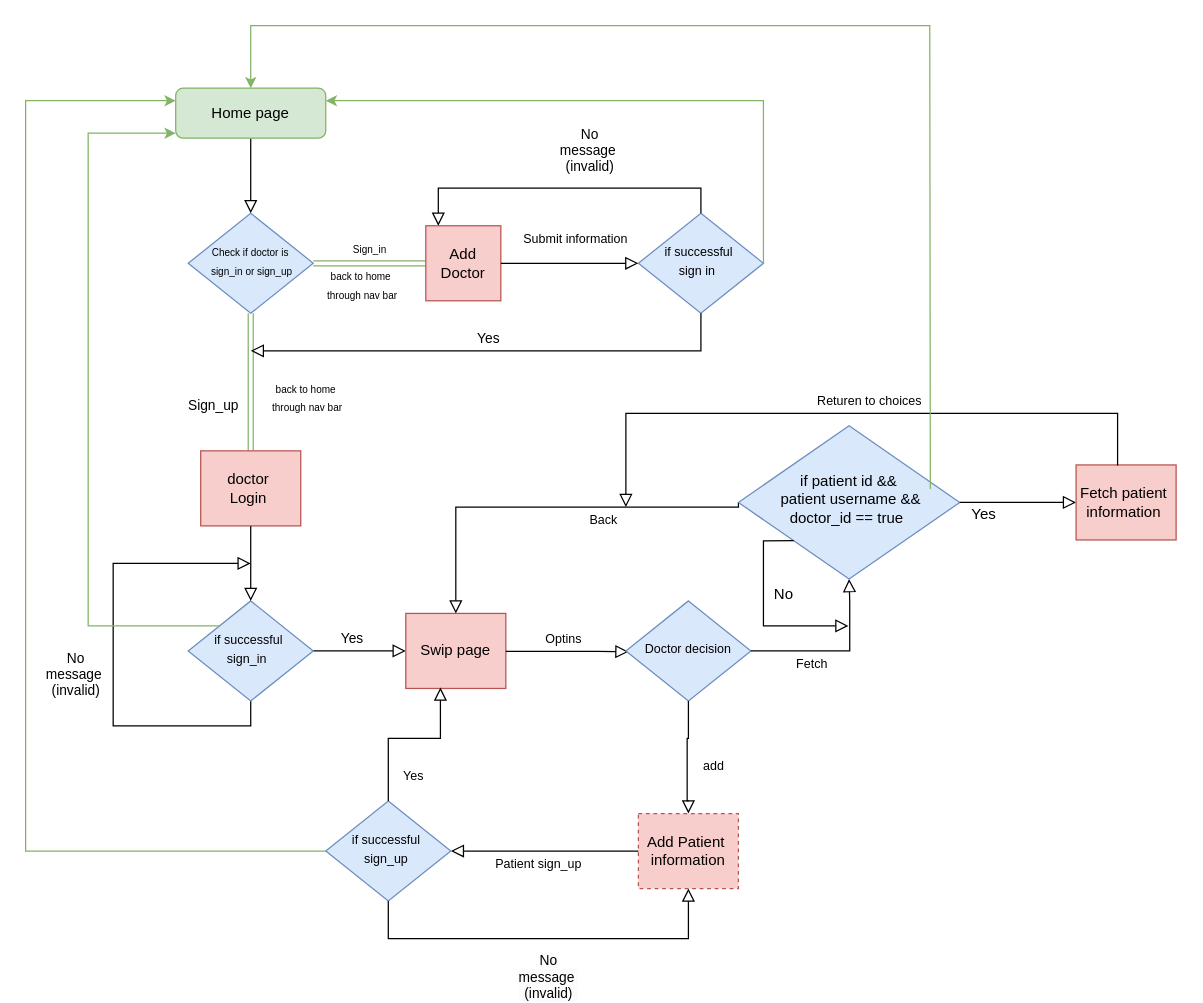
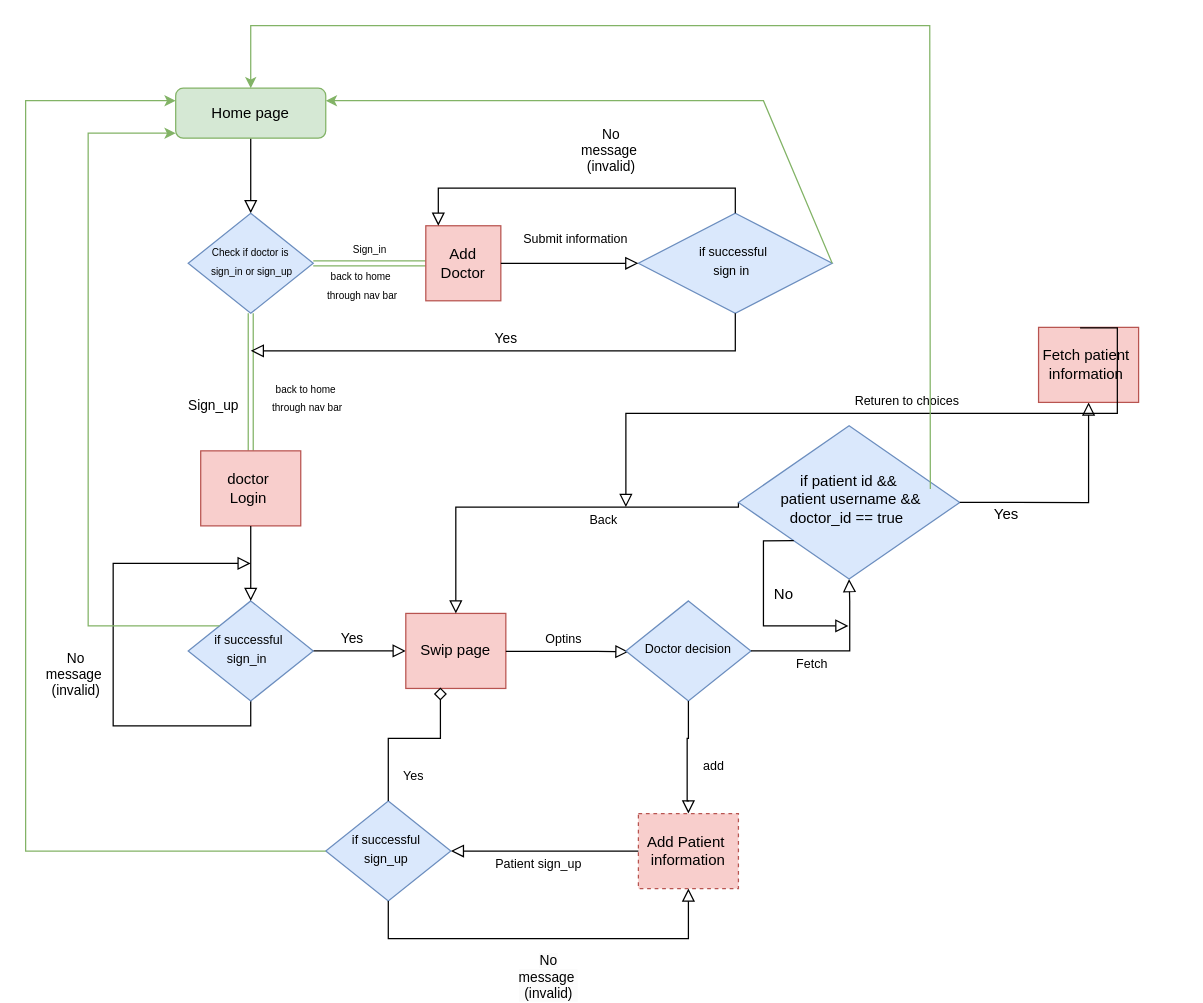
node "if successful sign in": size 125x100 -> 194x100
node "Fetch patient information": moved (1126, 502) -> (1088, 365)
edge "if successful sign_up" -> "Swip page": arrowhead block -> diamond
